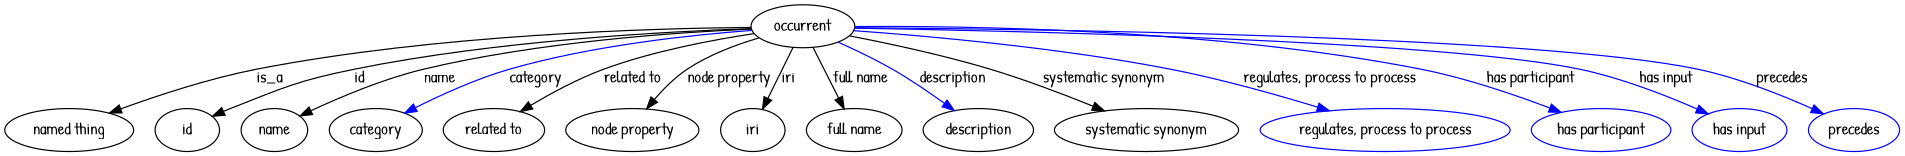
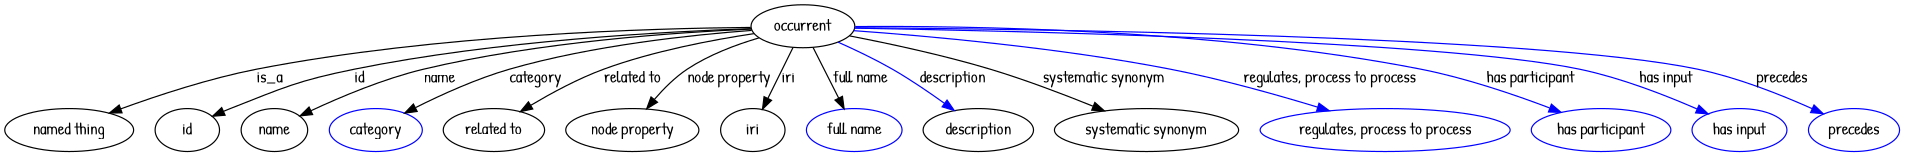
edge "occurrent" -> "category": color blue -> black
node "category": color black -> blue
node "full name": color black -> blue
